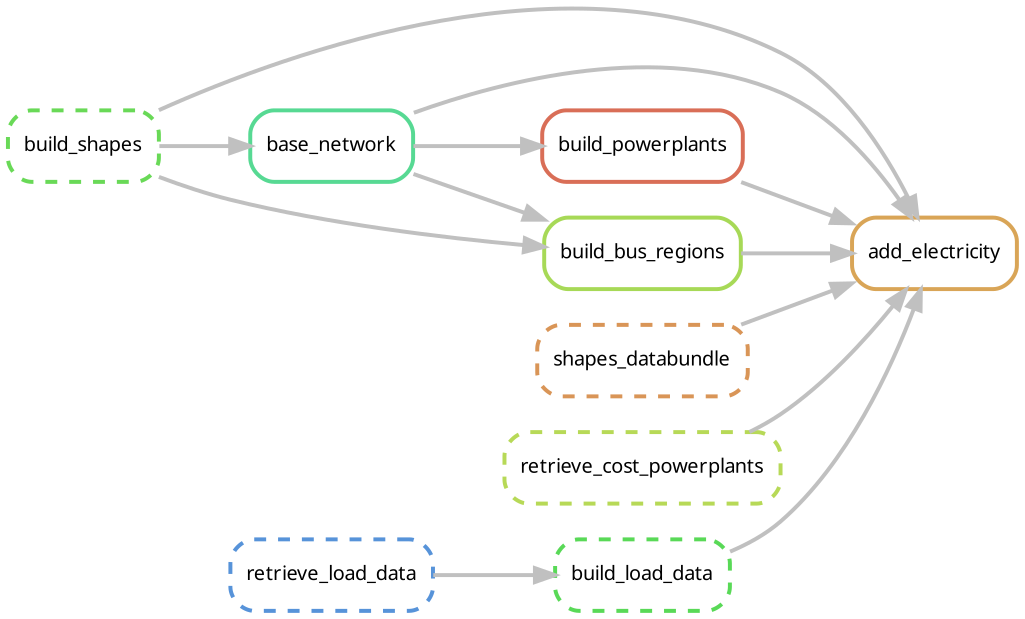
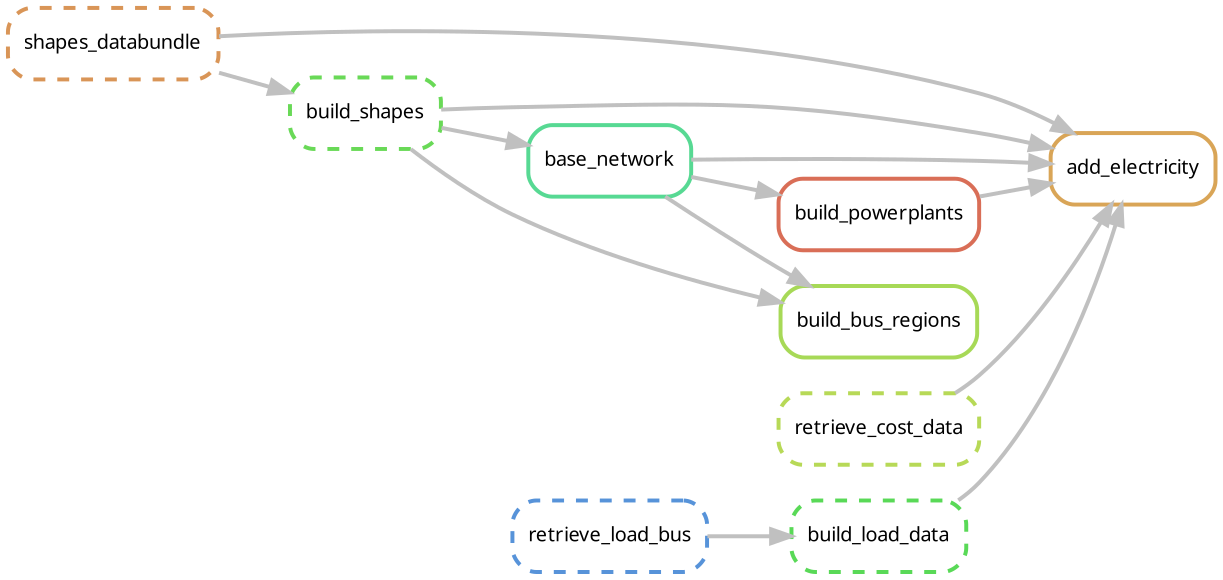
edge "shapes_databundle" -> "build_shapes": added
edge "build_bus_regions" -> "add_electricity": removed
node "retrieve_cost_powerplants": label "retrieve_cost_powerplants" -> "retrieve_cost_data"
node "retrieve_load_data": label "retrieve_load_data" -> "retrieve_load_bus"
